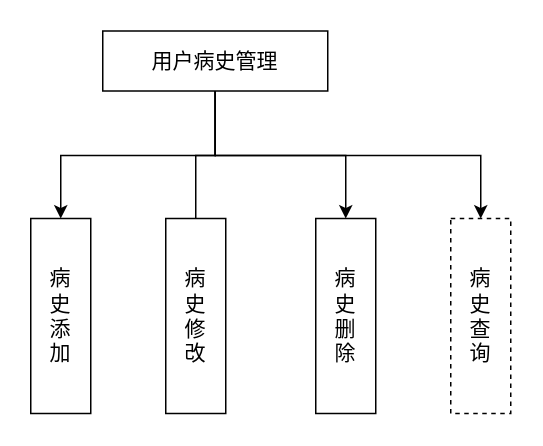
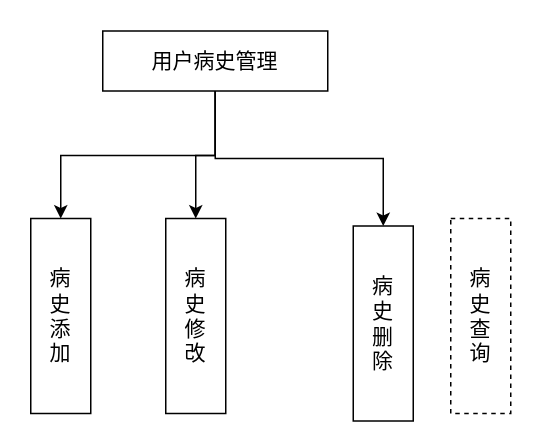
edge "用户病史管理" -> "病 史 查 询": removed
edge "用户病史管理" -- "病 史 修 改": arrowhead none -> classic
node "病 史 删 除": moved (346, 316) -> (383, 323)
